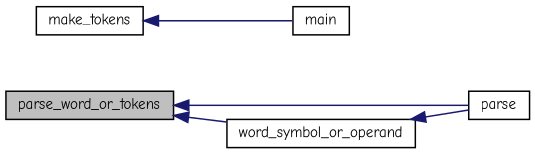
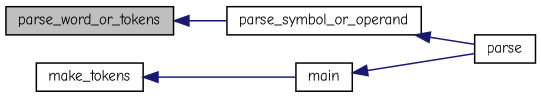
edge "parse" -> "parse_word_or_tokens": now "parse" -> "main"
node "word_symbol_or_operand": label "word_symbol_or_operand" -> "parse_symbol_or_operand"
